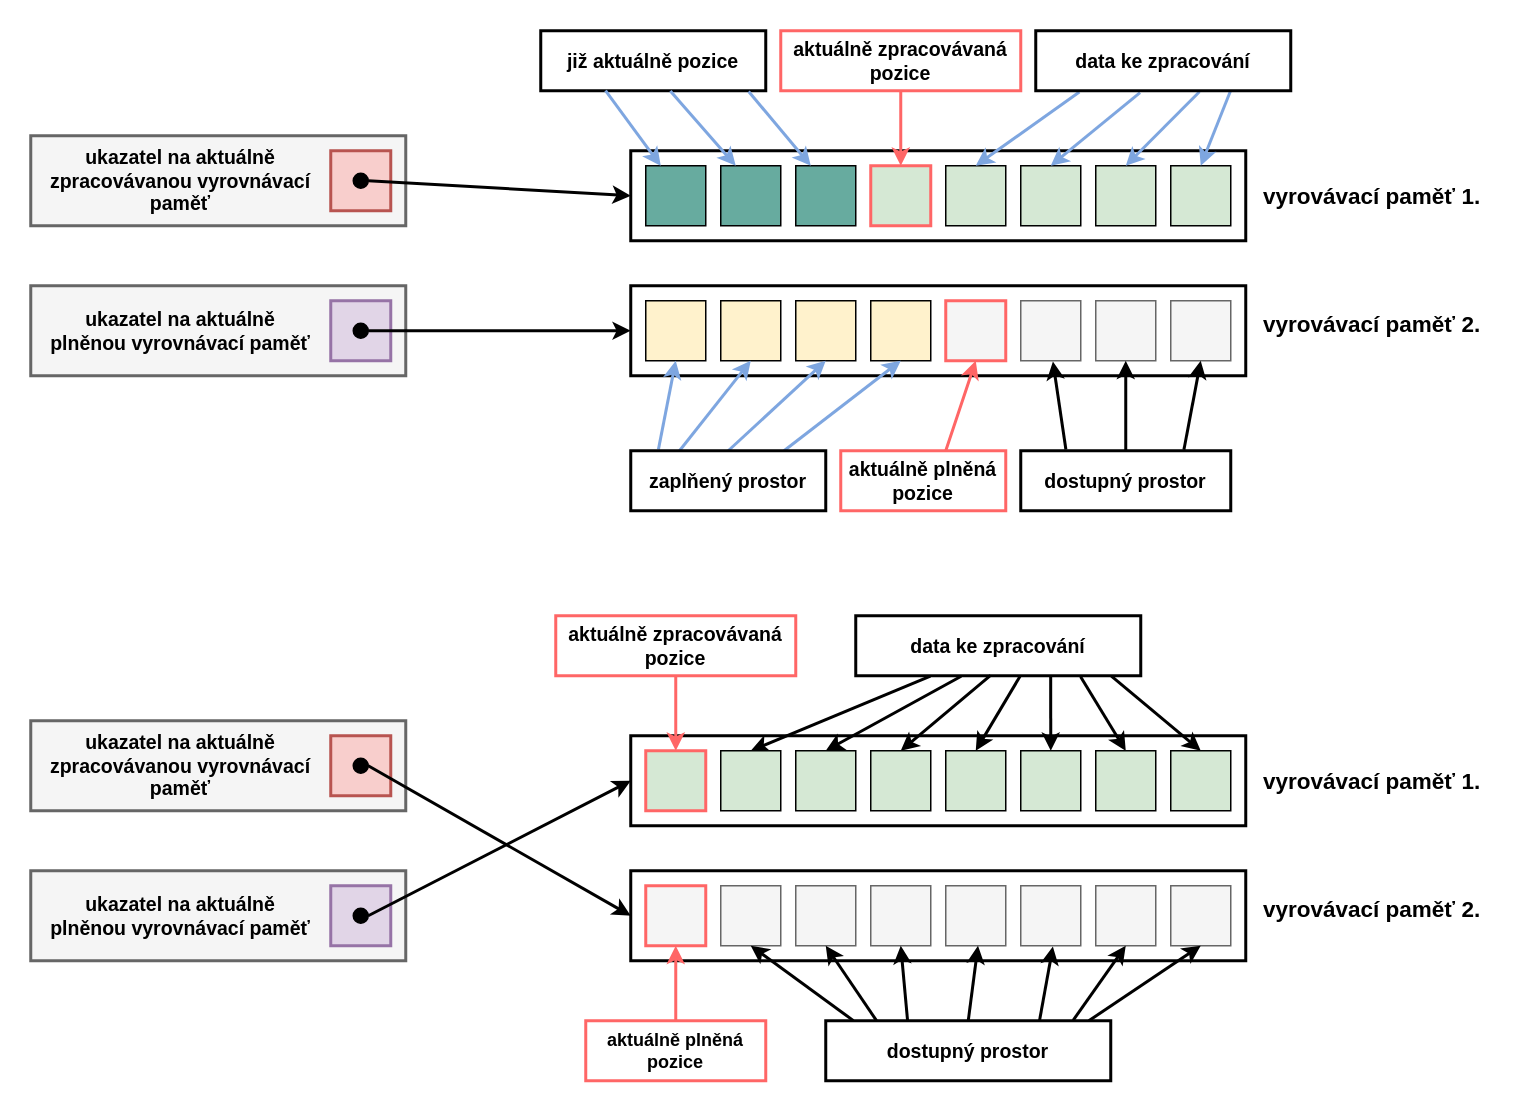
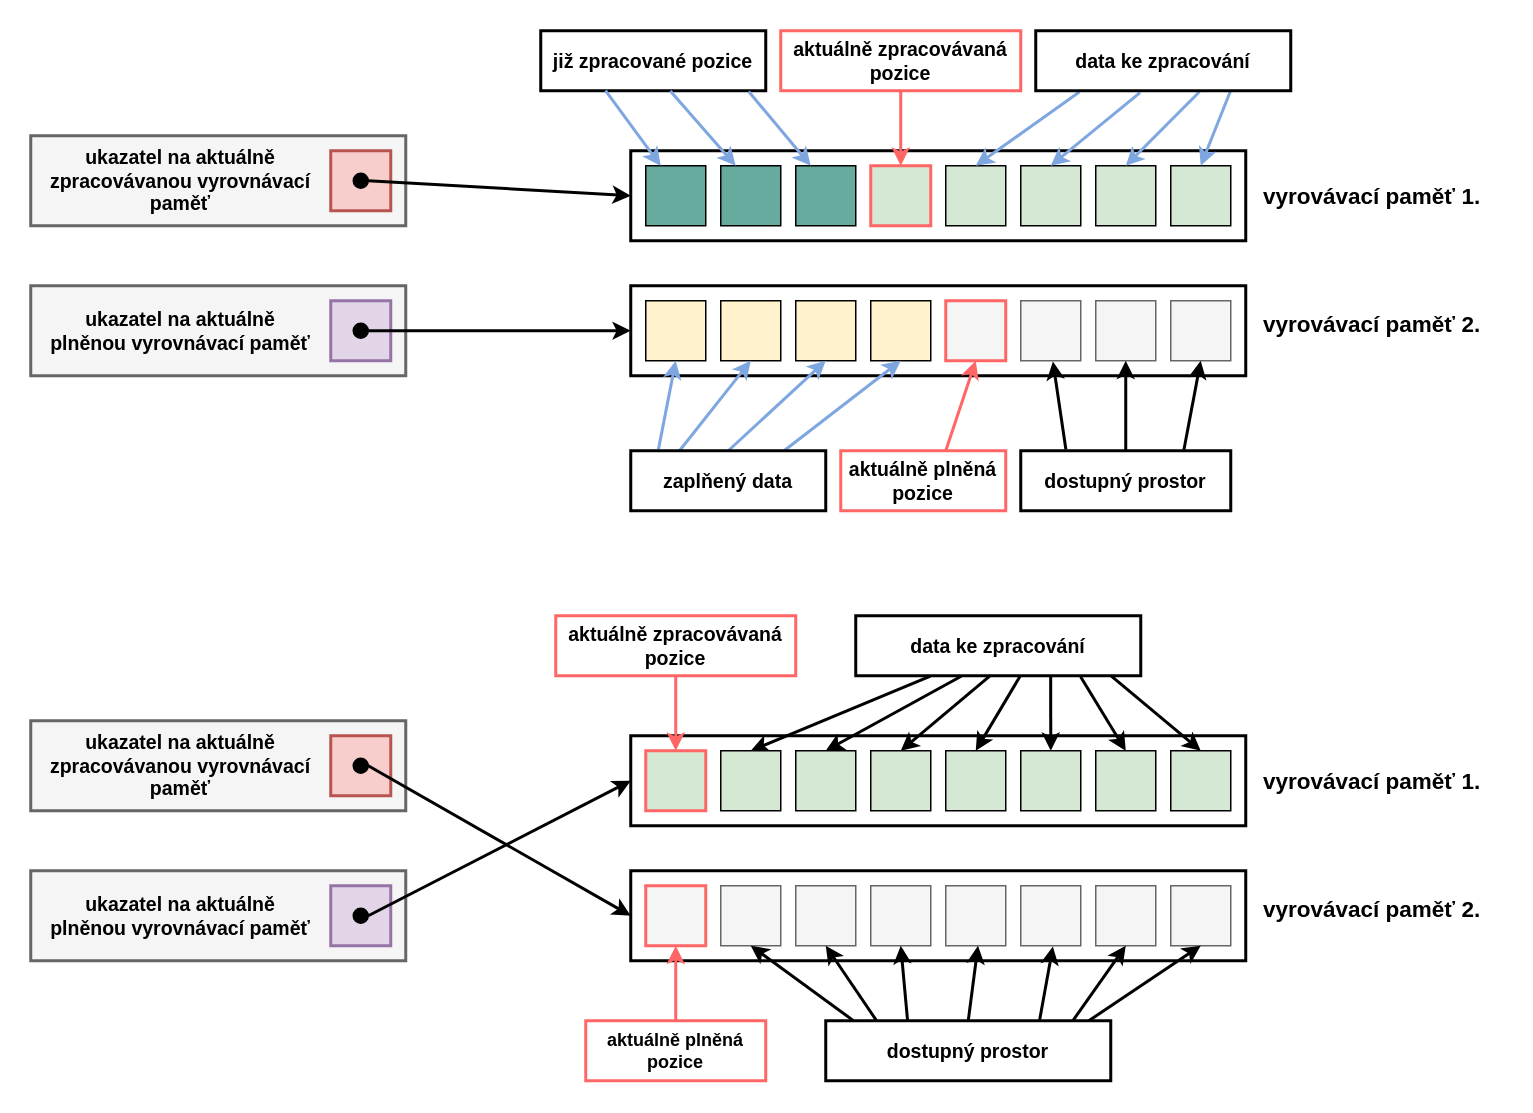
node "již aktuálně pozice": label "již aktuálně pozice" -> "již zpracované pozice"
node "zaplňený prostor": label "zaplňený prostor" -> "zaplňený data"
